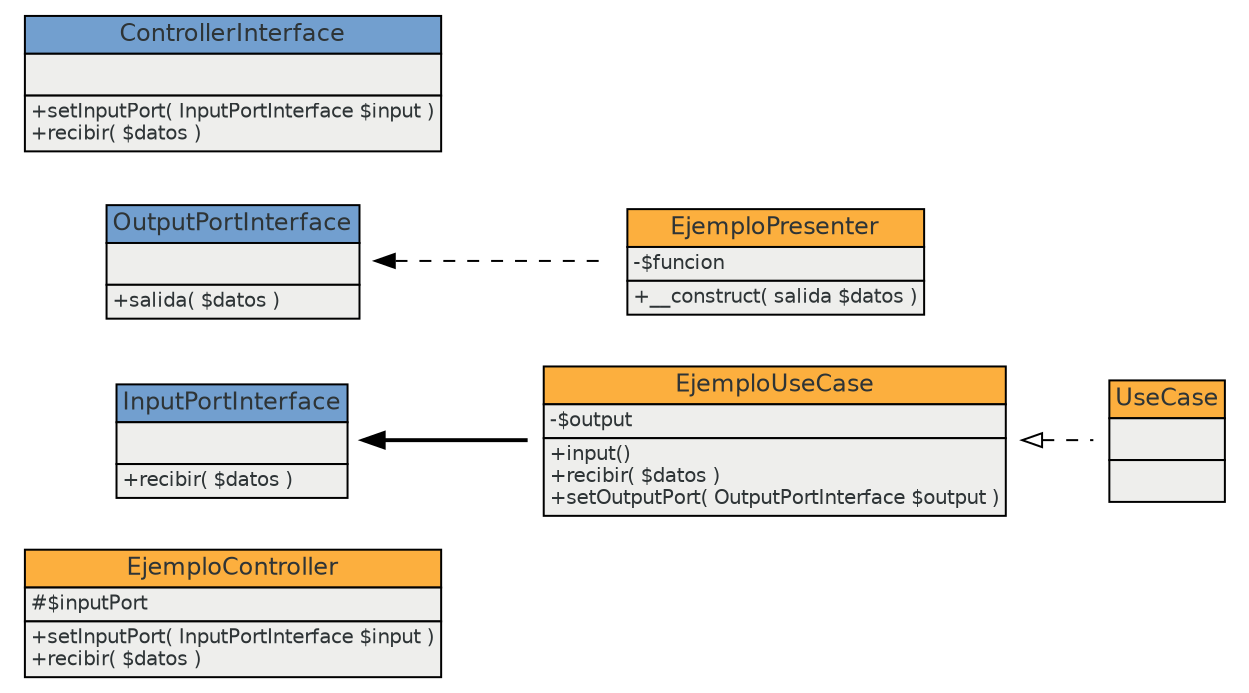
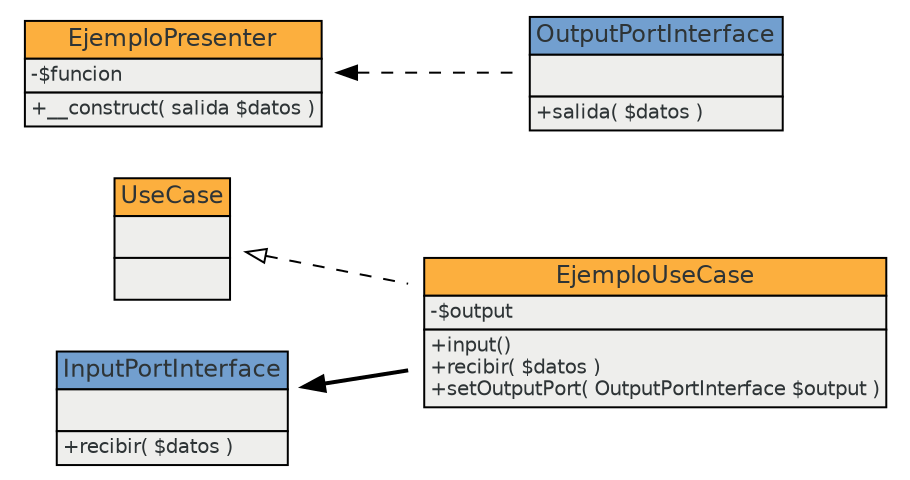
node "ControllerInterface": removed
edge "EjemploPresenter" -> "OutputPortInterface": reversed
edge "UseCase" -> "EjemploUseCase": reversed
node "EjemploController": removed
